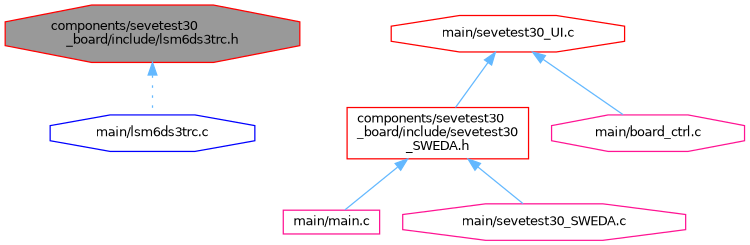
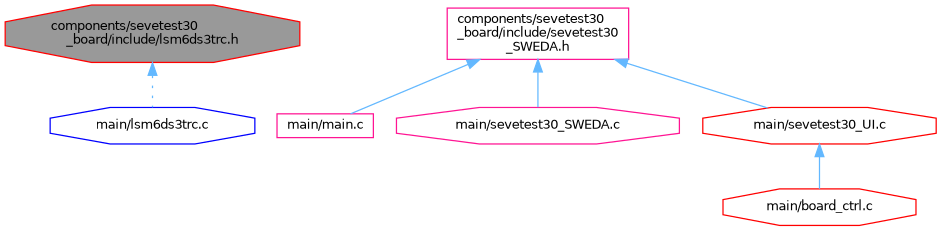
edge "components/sevetest30 _board/include/sevetest30 _SWEDA.h" -> "main/sevetest30_UI.c": reversed
node "components/sevetest30 _board/include/sevetest30 _SWEDA.h": color red -> deeppink
node "main/board_ctrl.c": color deeppink -> red
